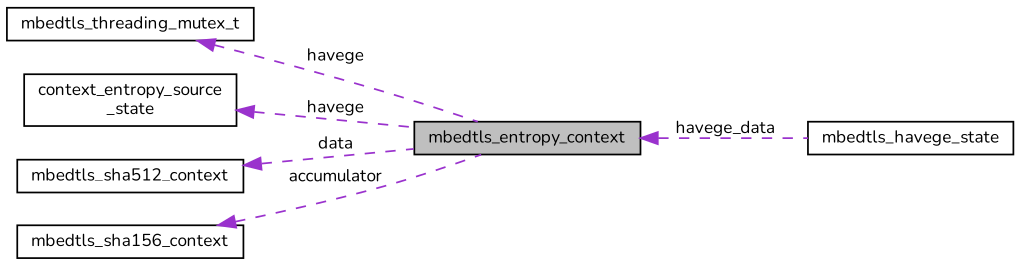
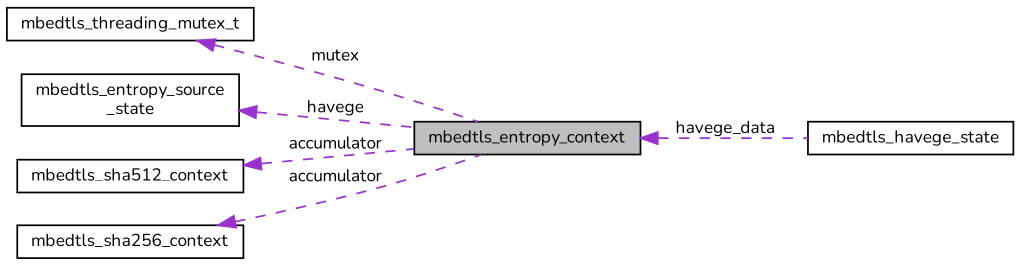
edge "mbedtls_entropy_context" -> "mbedtls_threading_mutex_t": label " havege" -> " mutex"
node "context_entropy_source _state": label "context_entropy_source _state" -> "mbedtls_entropy_source _state"
edge "mbedtls_entropy_context" -> "mbedtls_sha512_context": label " data" -> " accumulator"
node "mbedtls_sha156_context": label "mbedtls_sha156_context" -> "mbedtls_sha256_context"
